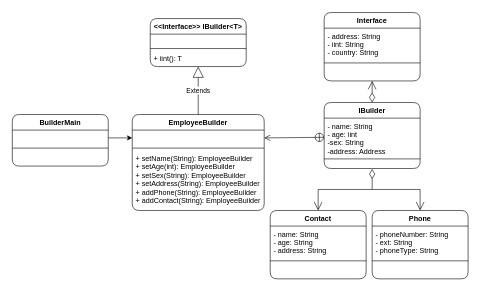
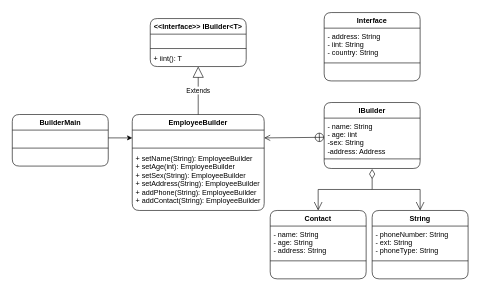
edge "Interface" -- "IBuilder": removed
node "Phone": label "Phone" -> "String"
